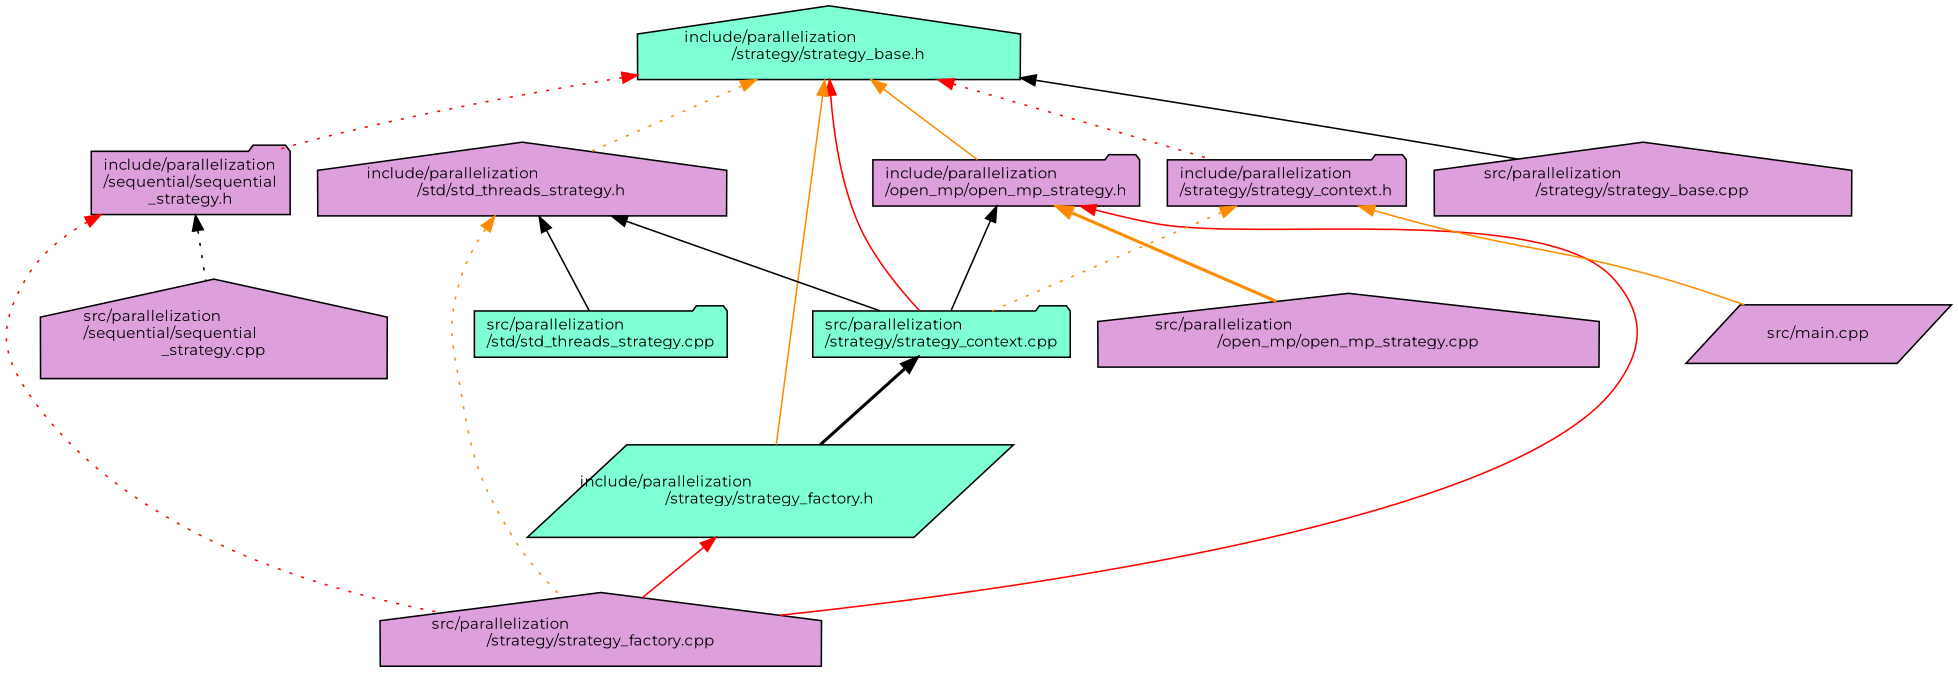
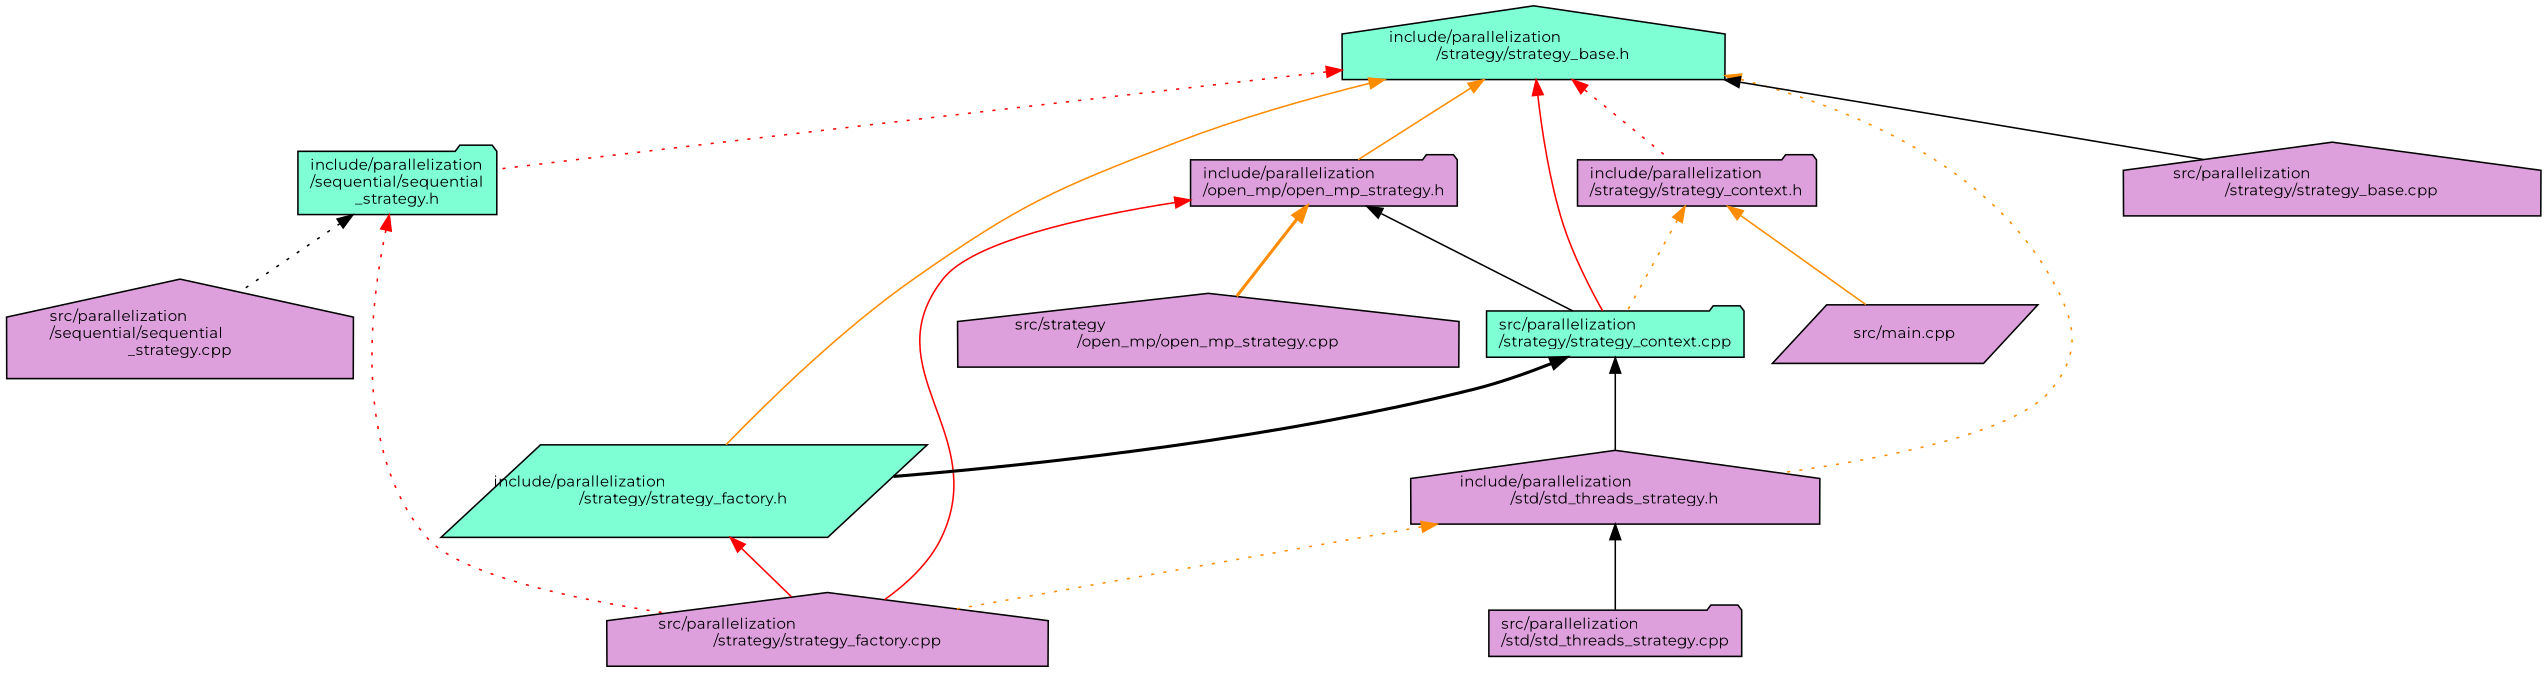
node "include/parallelization /sequential/sequential _strategy.h": fillcolor plum -> aquamarine
edge "src/parallelization /strategy/strategy_context.cpp" -> "include/parallelization /std/std_threads_strategy.h": reversed
node "src/parallelization /std/std_threads_strategy.cpp": fillcolor aquamarine -> plum
node "src/parallelization /open_mp/open_mp_strategy.cpp": label "src/parallelization /open_mp/open_mp_strategy.cpp" -> "src/strategy /open_mp/open_mp_strategy.cpp"
